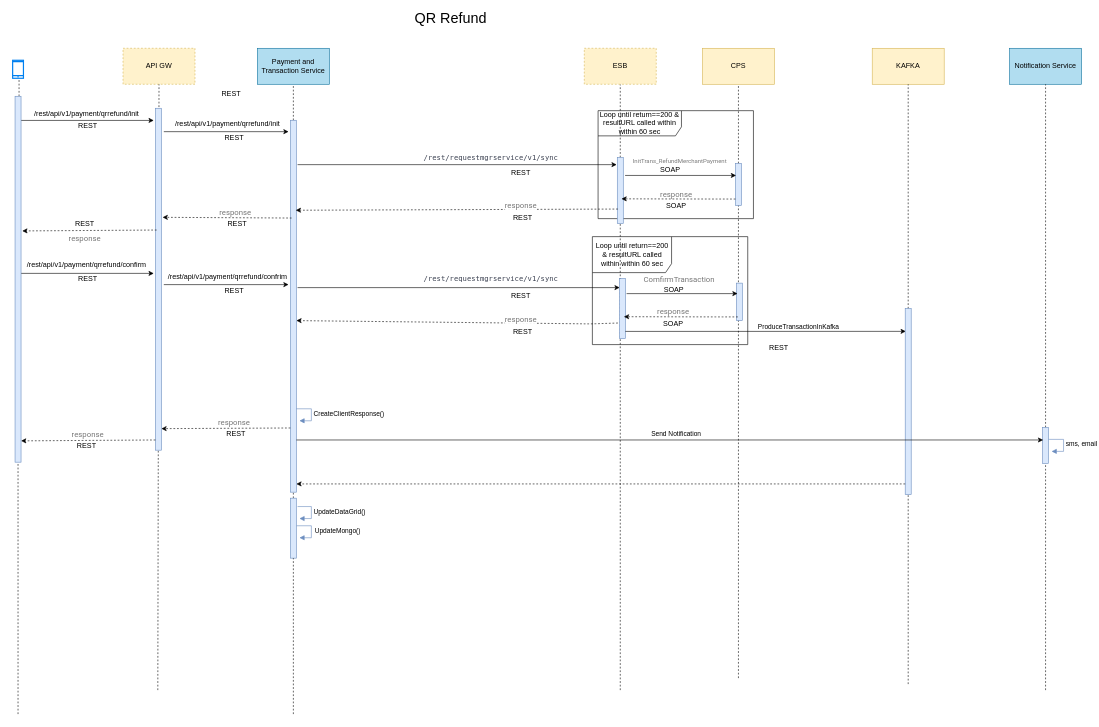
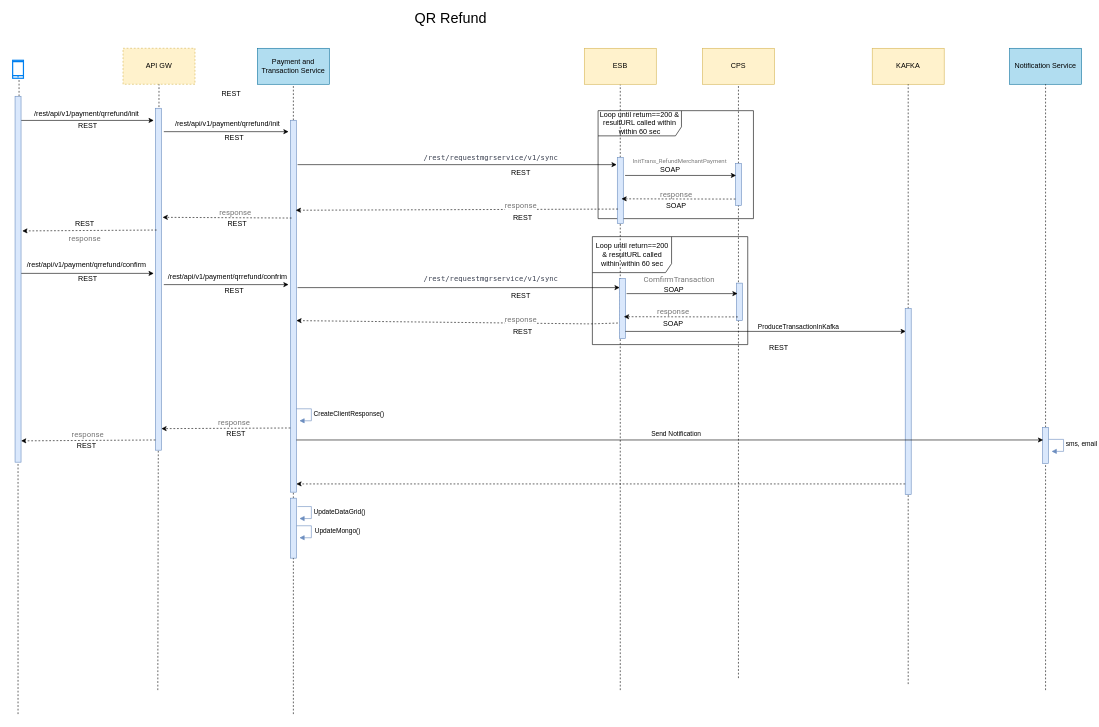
node "ESB": style dashed -> solid
